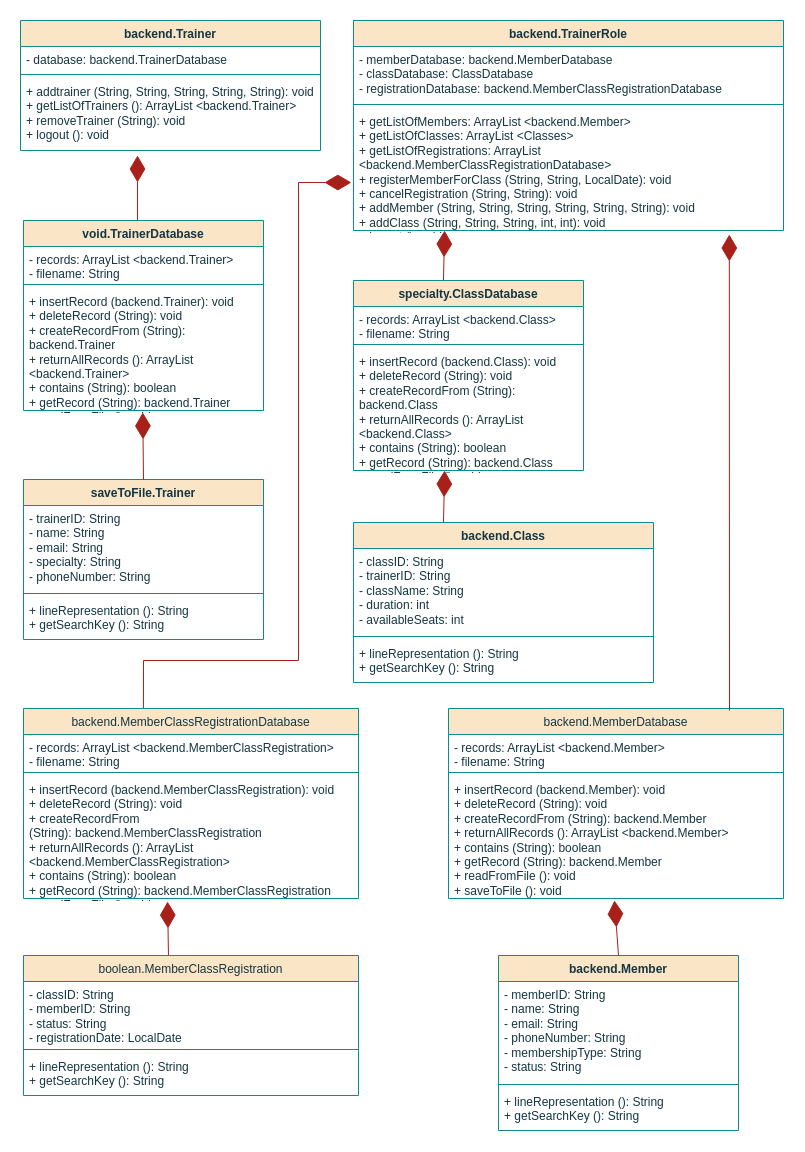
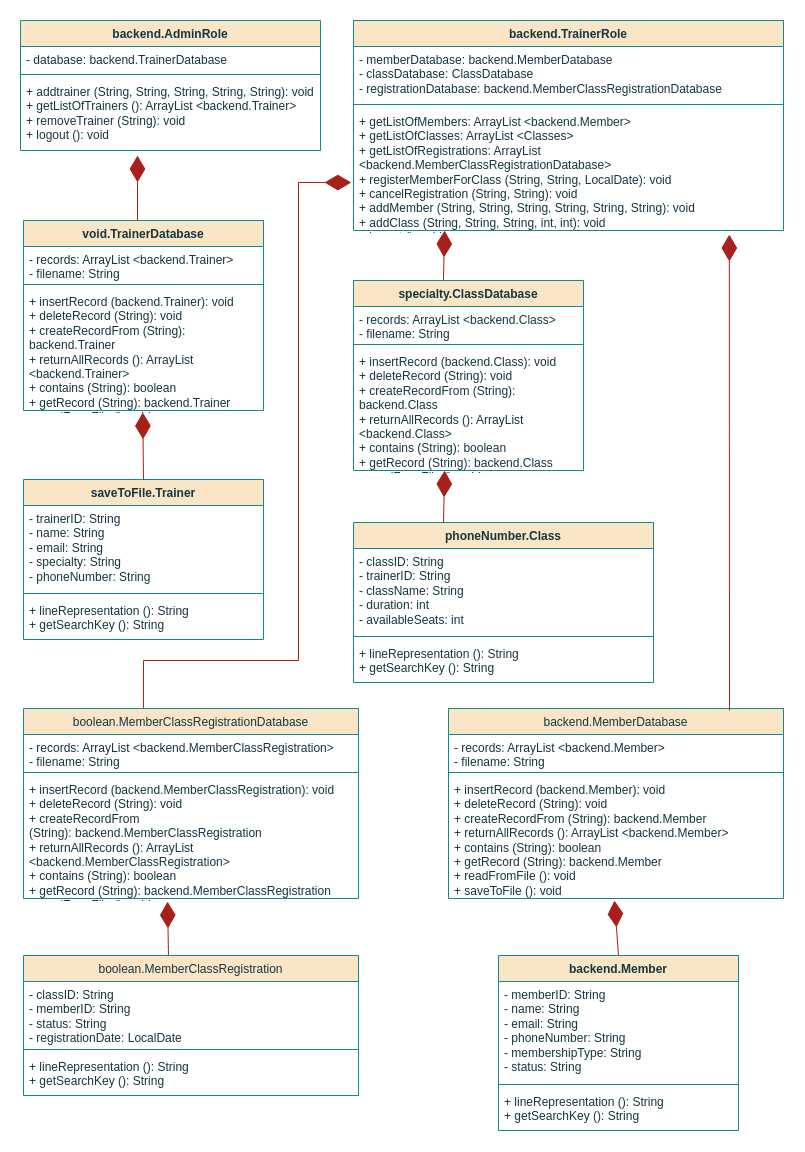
node "backend.Trainer": label "backend.Trainer" -> "backend.AdminRole"
node "backend.Class": label "backend.Class" -> "phoneNumber.Class"
node "backend.MemberClassRegistrationDatabase": label "backend.MemberClassRegistrationDatabase" -> "boolean.MemberClassRegistrationDatabase"
